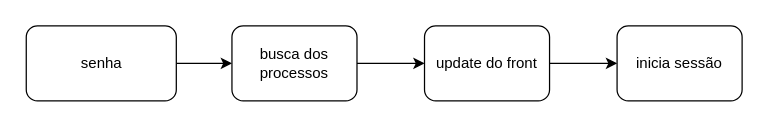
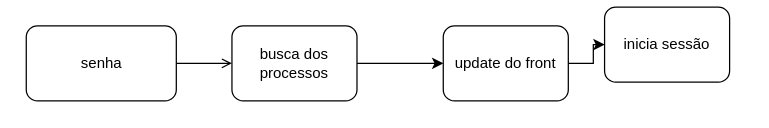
edge "senha" -> "busca dos processos": arrowhead classic -> open
node "update do front": moved (487, 63) -> (506, 63)
node "inicia sessão": moved (679, 63) -> (667, 44)
